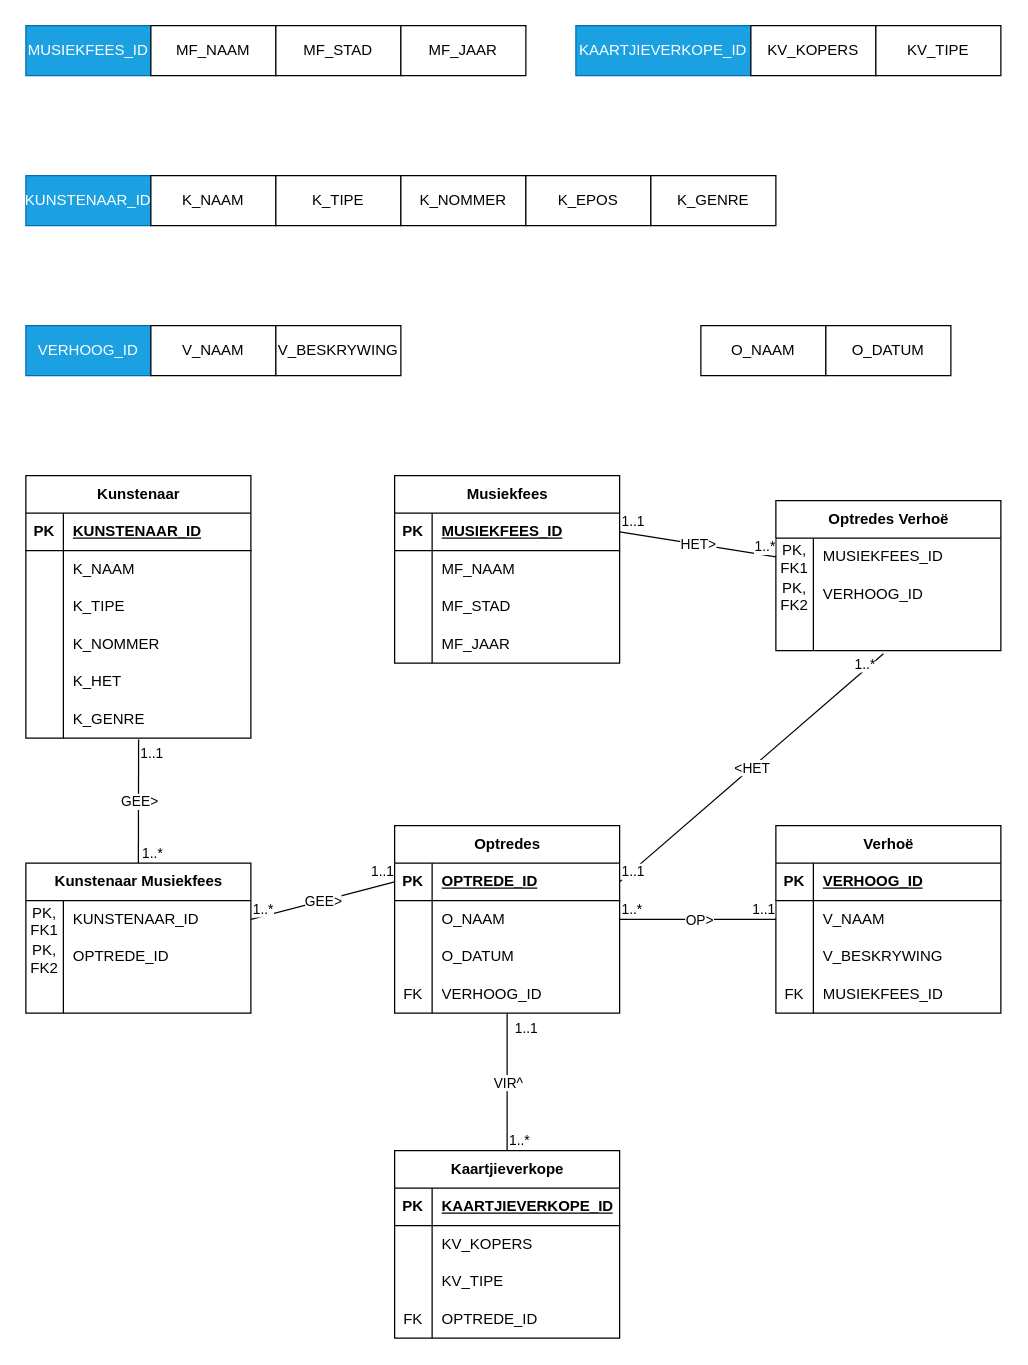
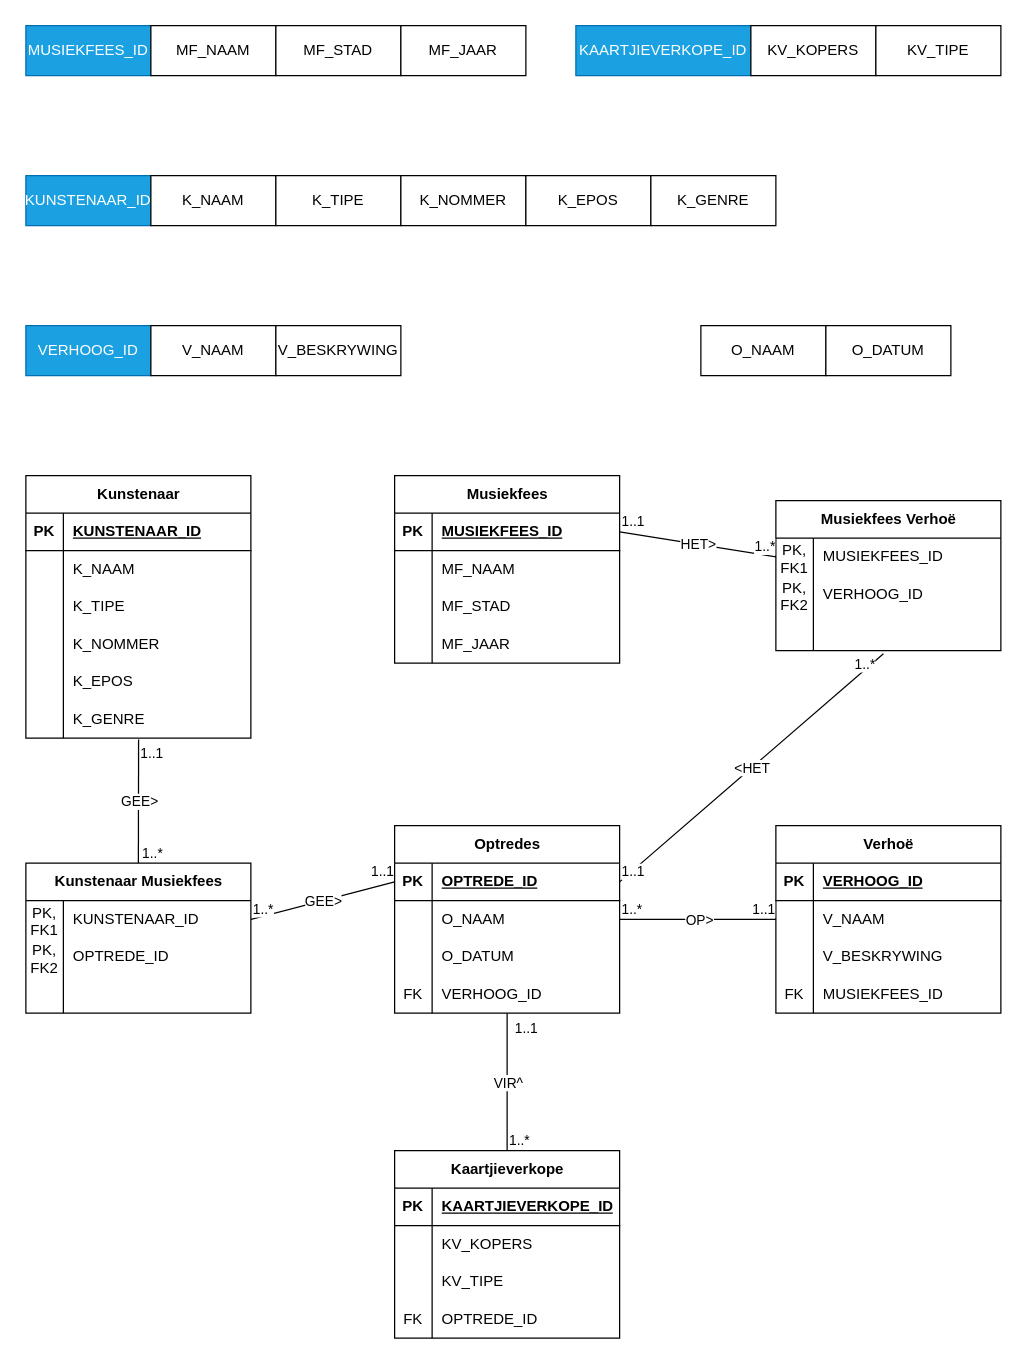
node "Optredes Verhoë": label "Optredes Verhoë" -> "Musiekfees Verhoë"
node "K_HET": label "K_HET" -> "K_EPOS"
